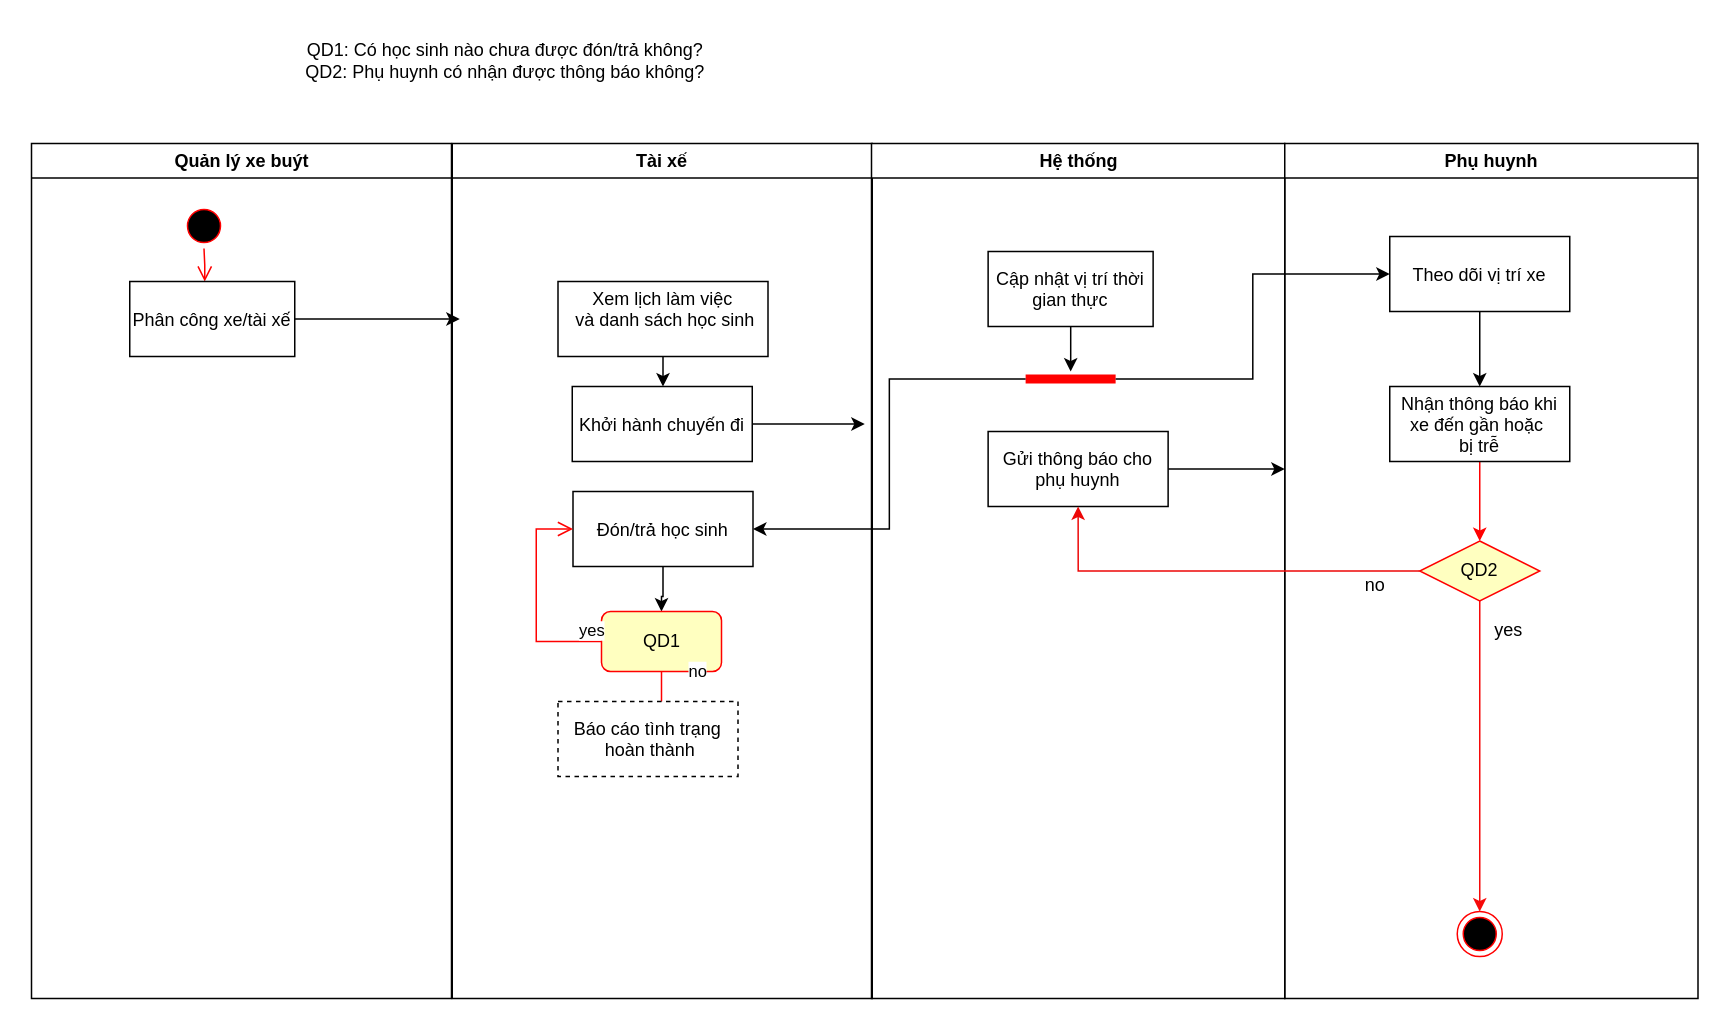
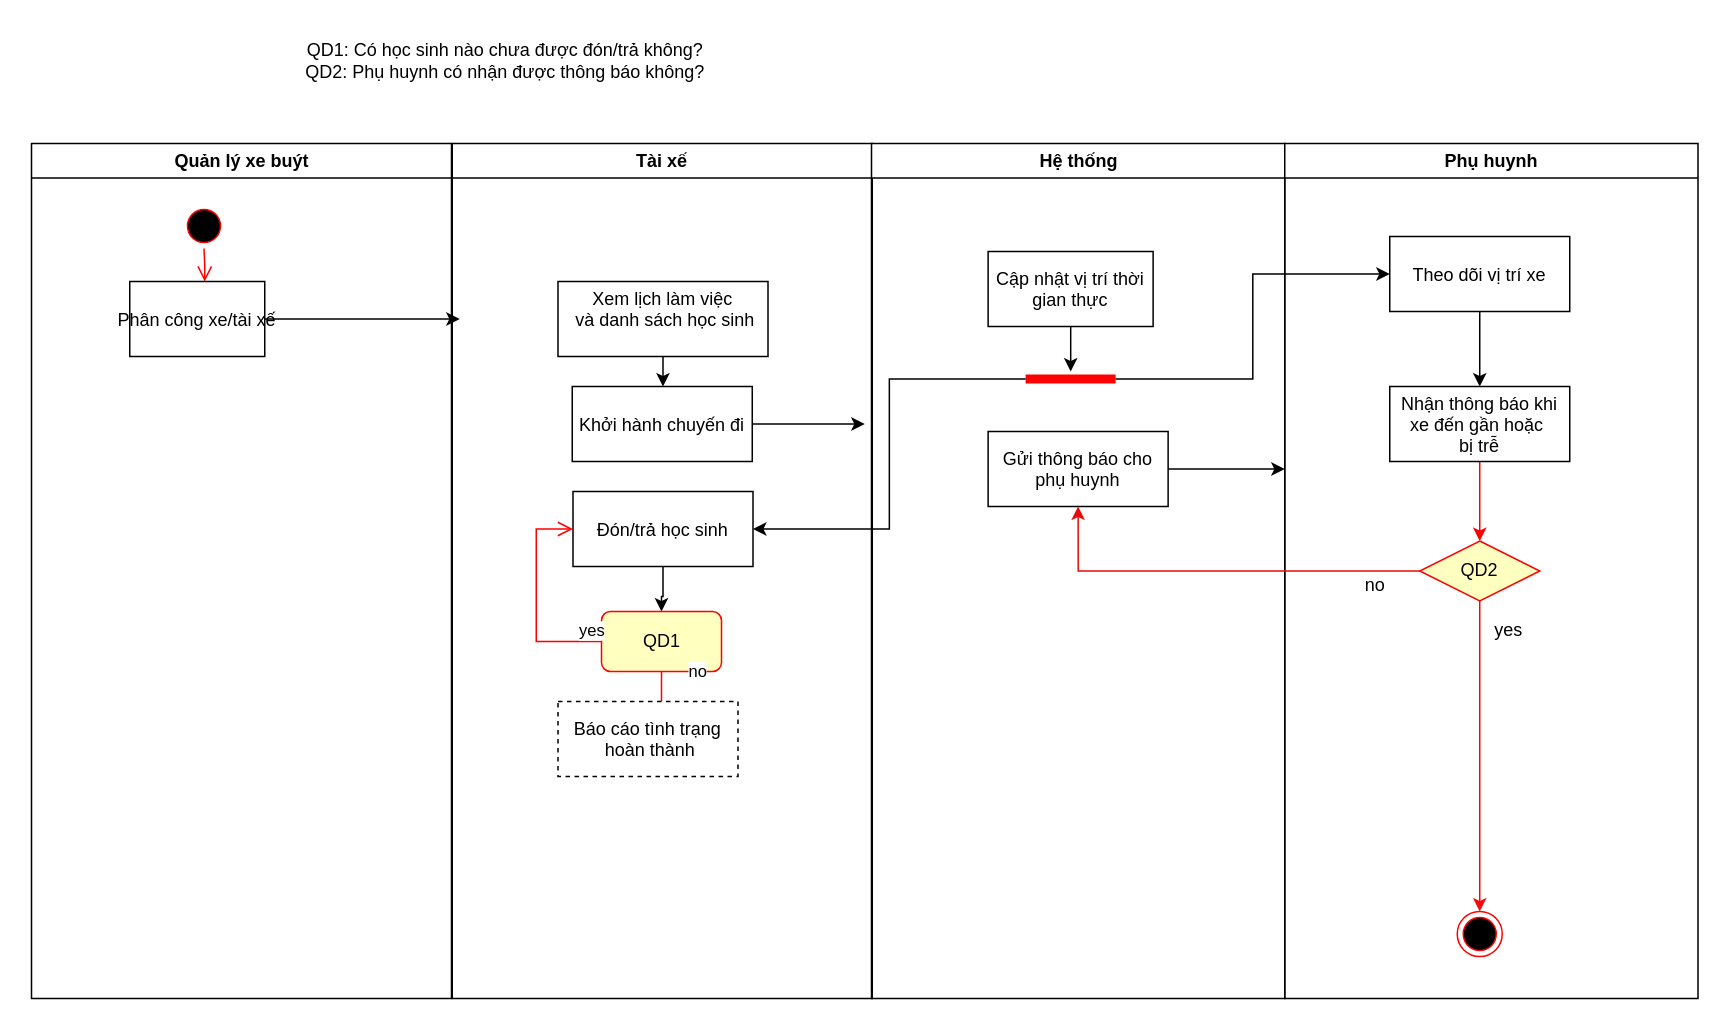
node "Phân công xe/tài xế": size 165x75 -> 135x75
